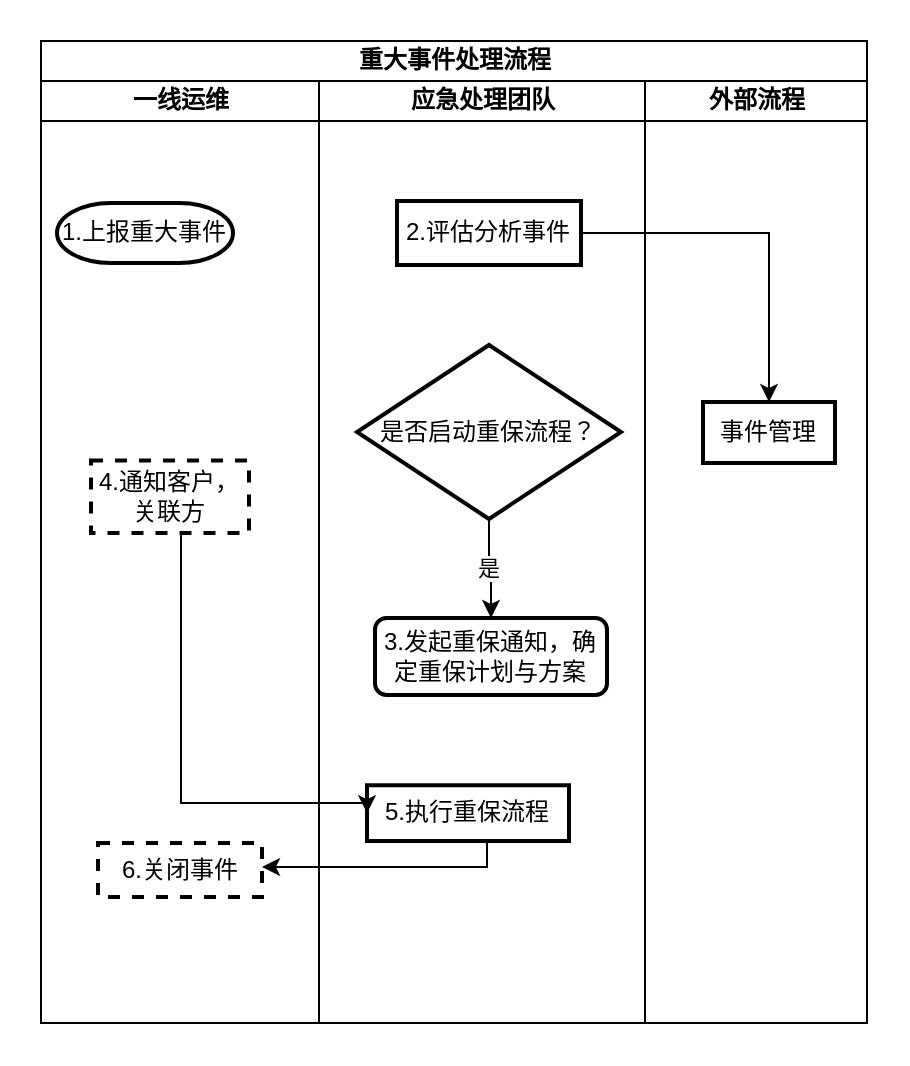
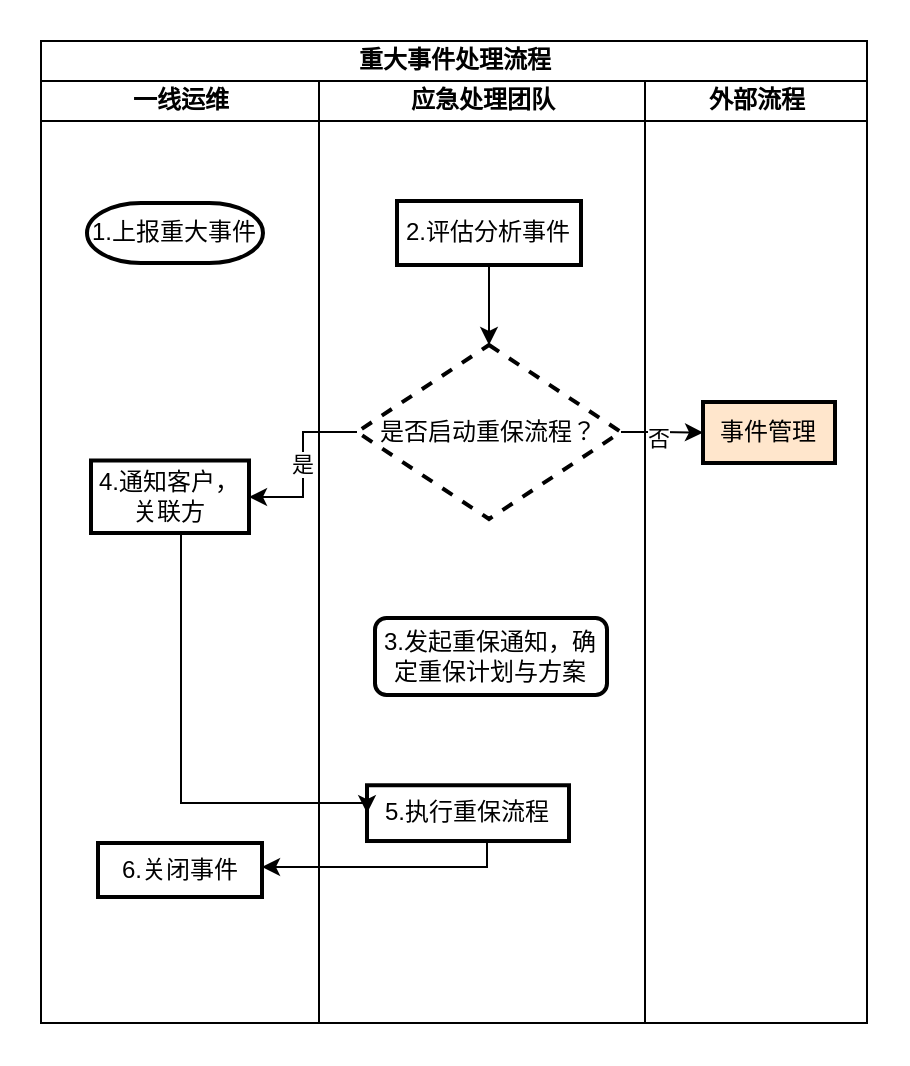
node "1.上报重大事件": moved (145, 233) -> (175, 233)
edge "2.评估分析事件" -> "事件管理": now "2.评估分析事件" -> "是否启动重保流程？"
node "是否启动重保流程？": style solid -> dashed
edge "是否启动重保流程？" -> "事件管理": added, label "否"
node "事件管理": fillcolor #ffffff -> #ffe6cc
node "4.通知客户，关联方": style dashed -> solid
edge "是否启动重保流程？" -> "3.发起重保通知，确定重保计划与方案": now "是否启动重保流程？" -> "4.通知客户，关联方"
node "6.关闭事件": style dashed -> solid
